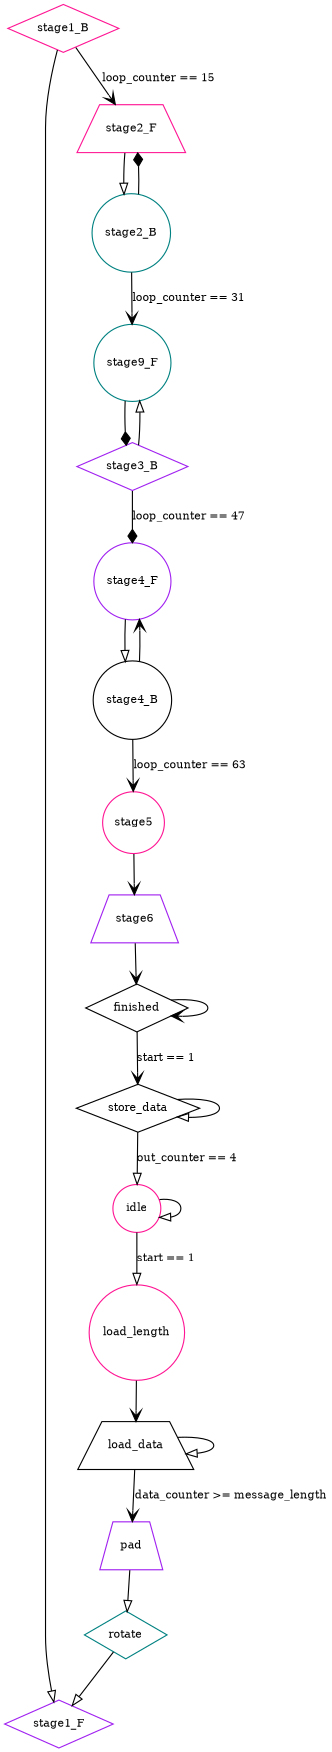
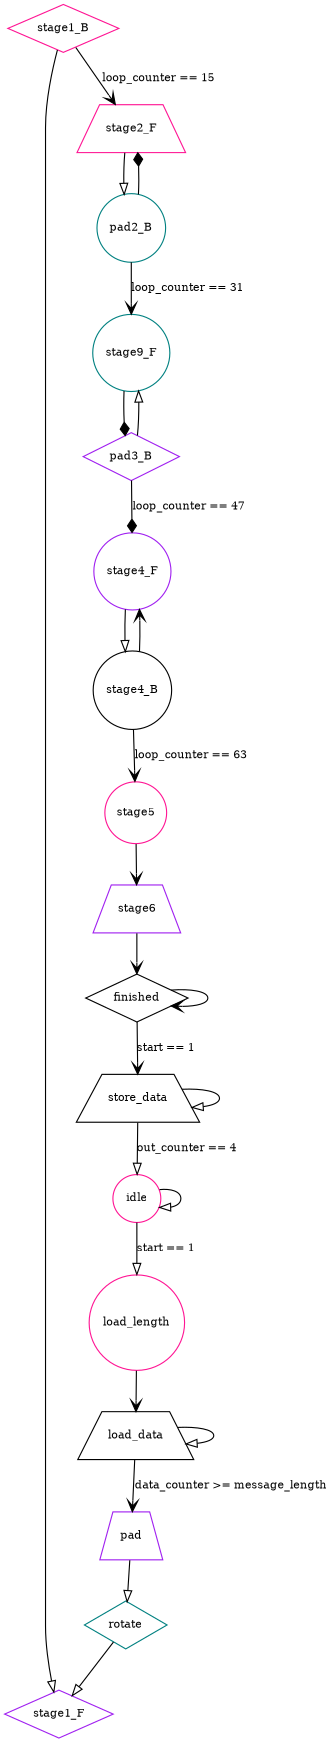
node "stage2_B": label "stage2_B" -> "pad2_B"
node "stage3_B": label "stage3_B" -> "pad3_B"
node "store_data": shape diamond -> trapezium
